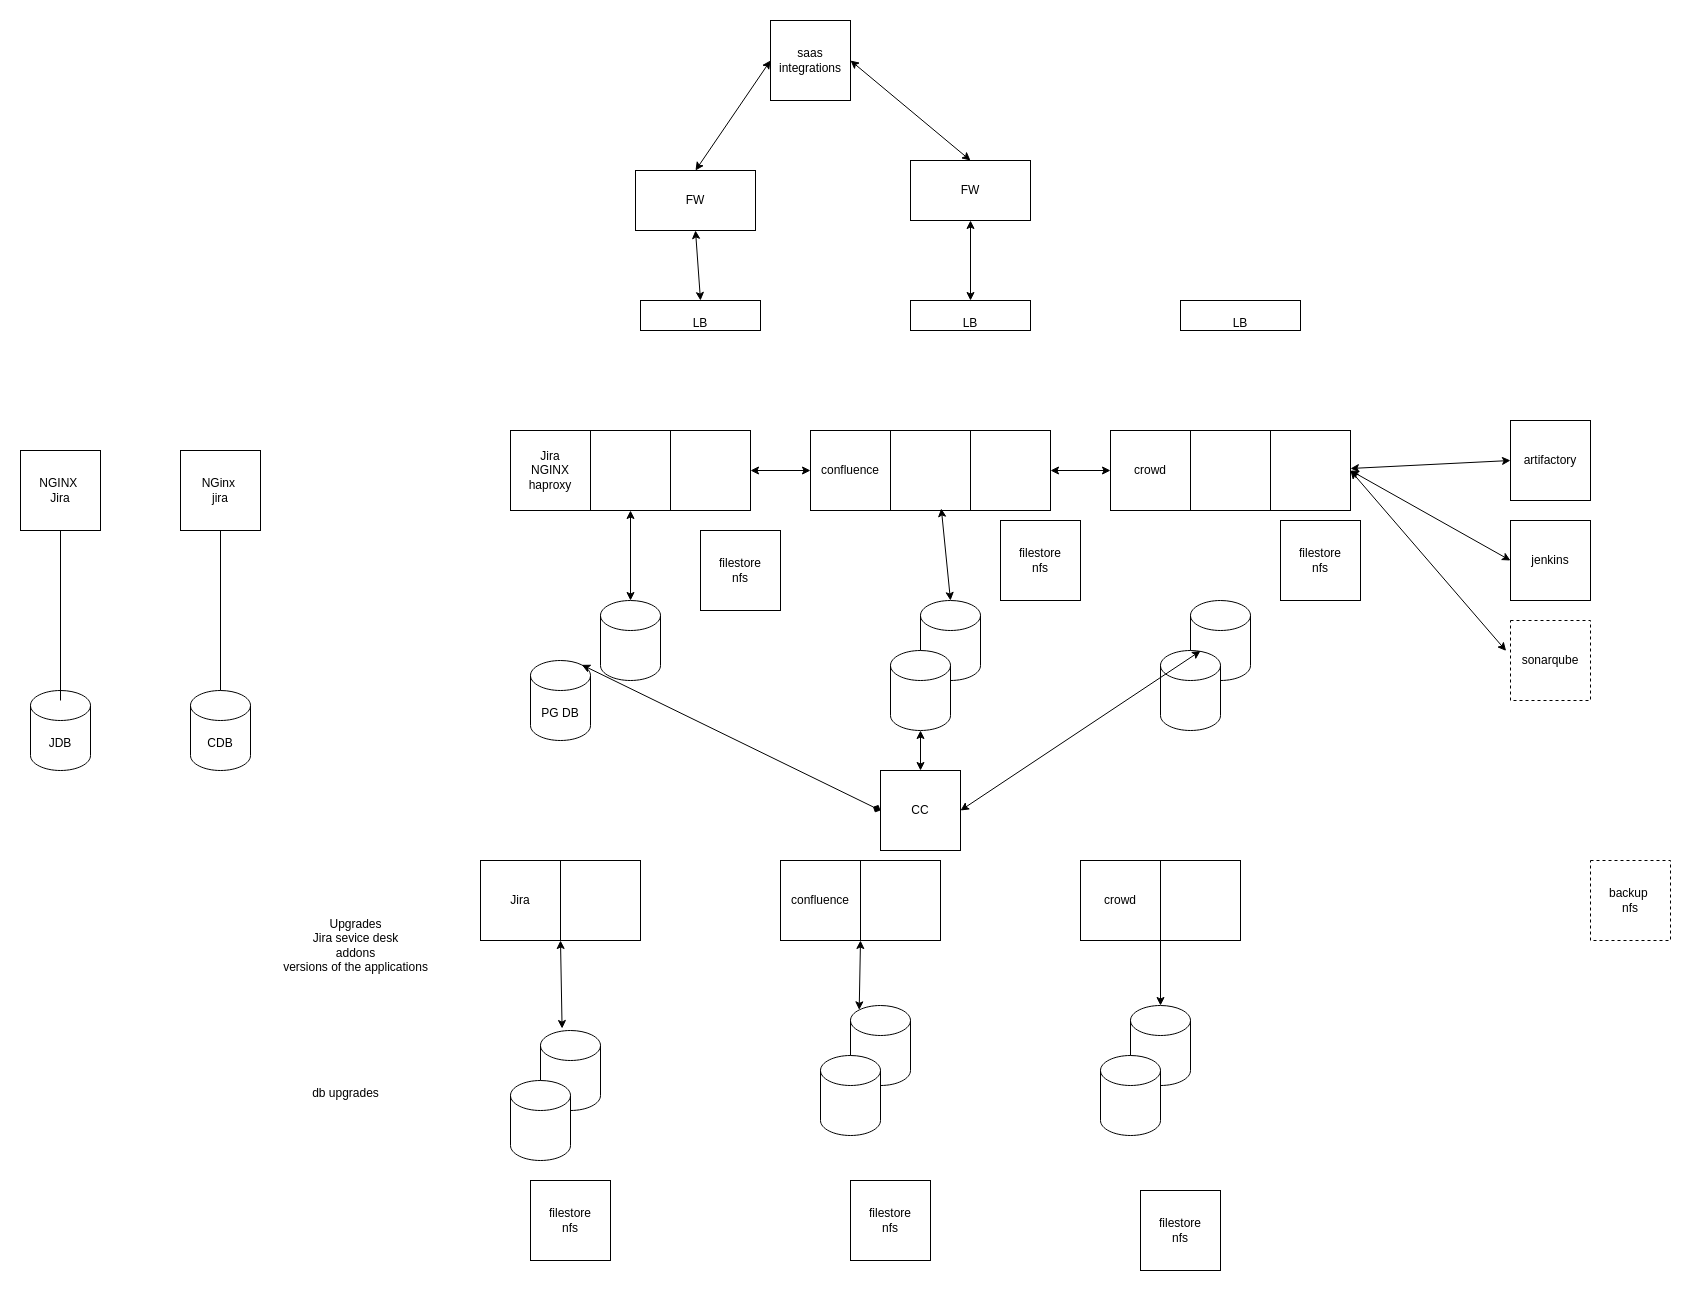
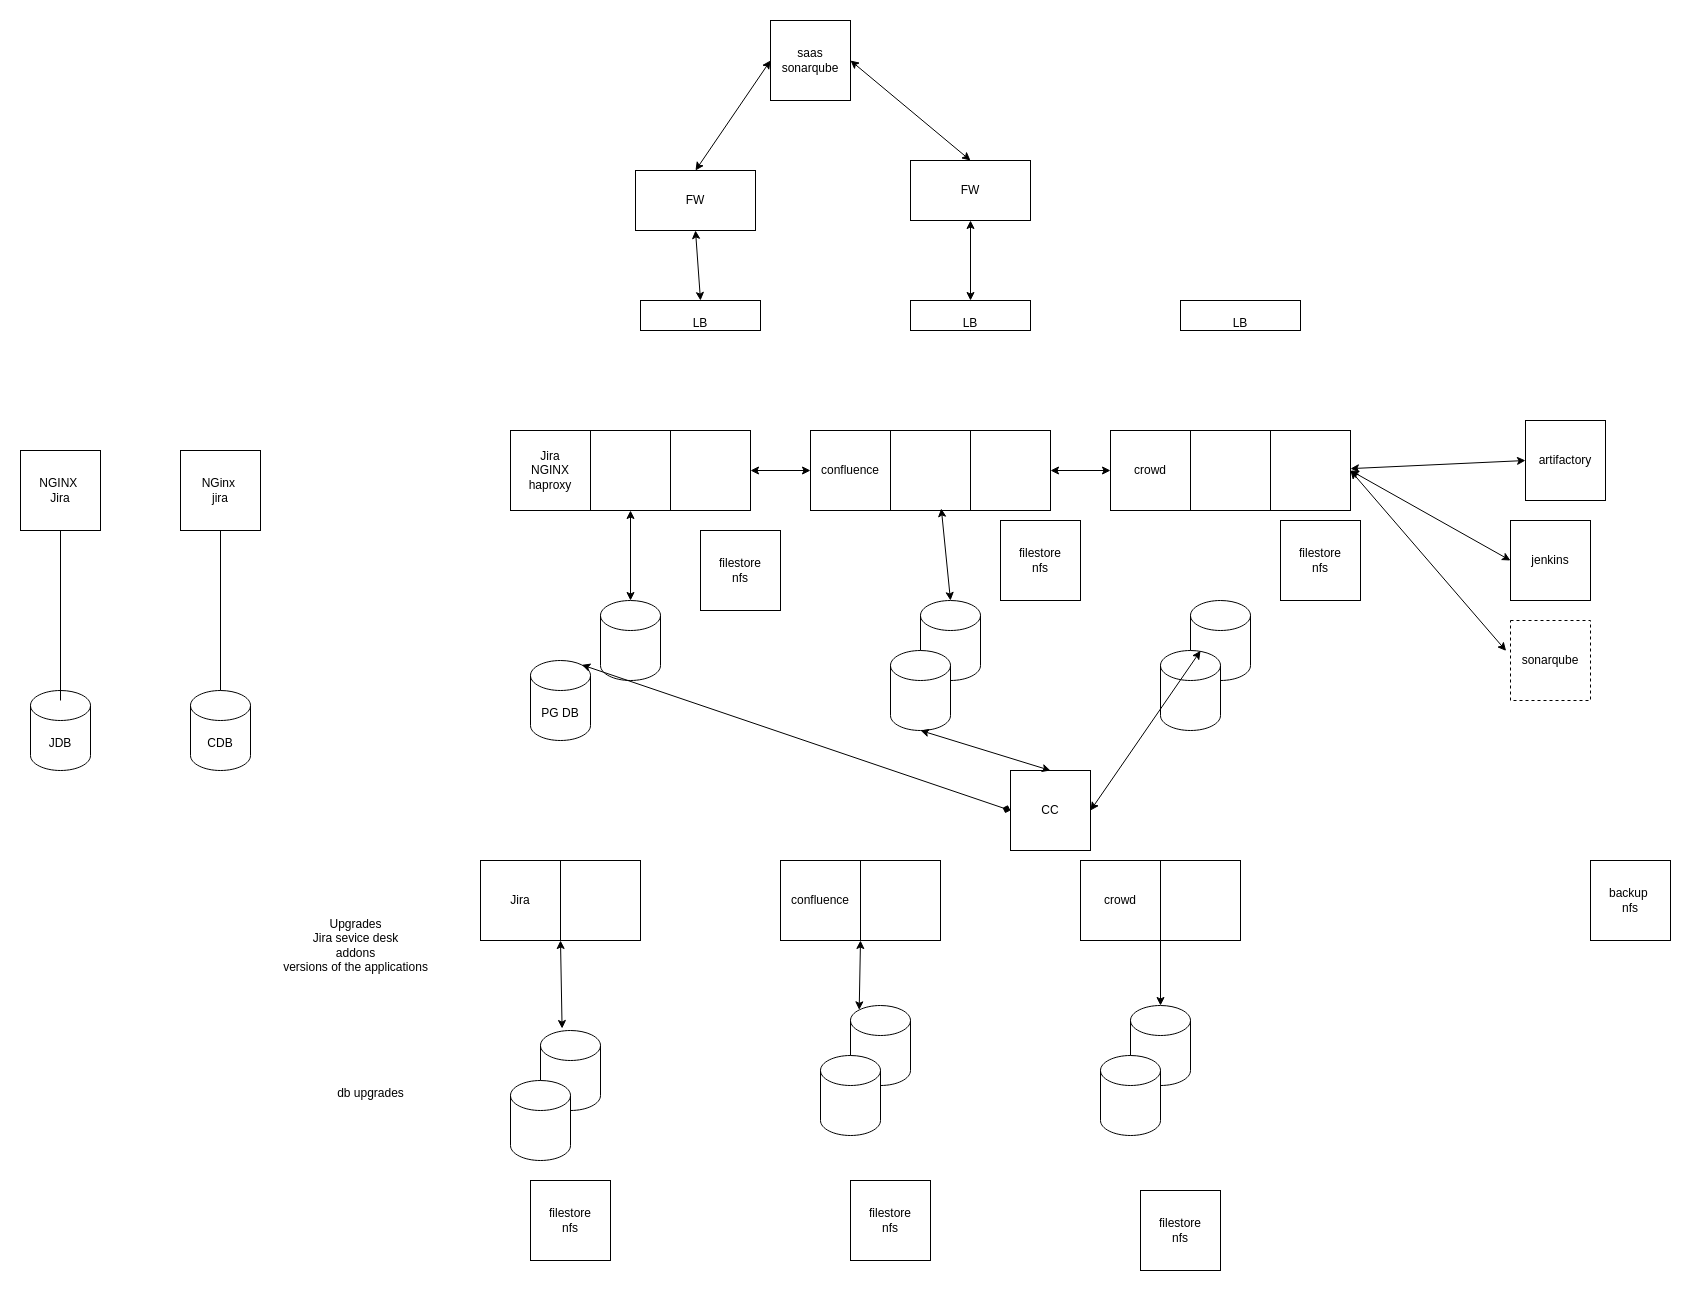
node "saas integrations": label "saas integrations" -> "saas sonarqube"
node "artifactory": moved (1551, 461) -> (1566, 461)
node "CC": moved (921, 811) -> (1051, 811)
node "backup nfs": style dashed -> solid
node "db upgrades": moved (346, 1094) -> (371, 1094)
